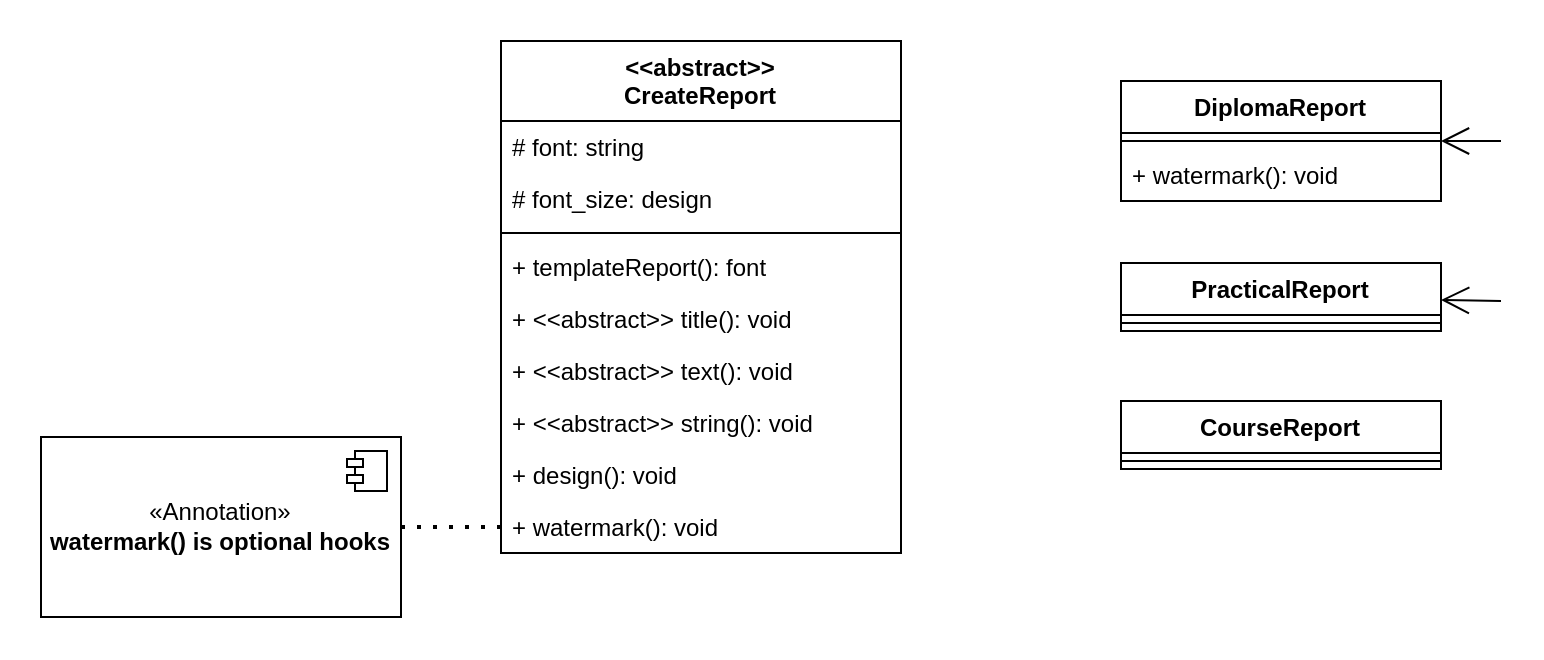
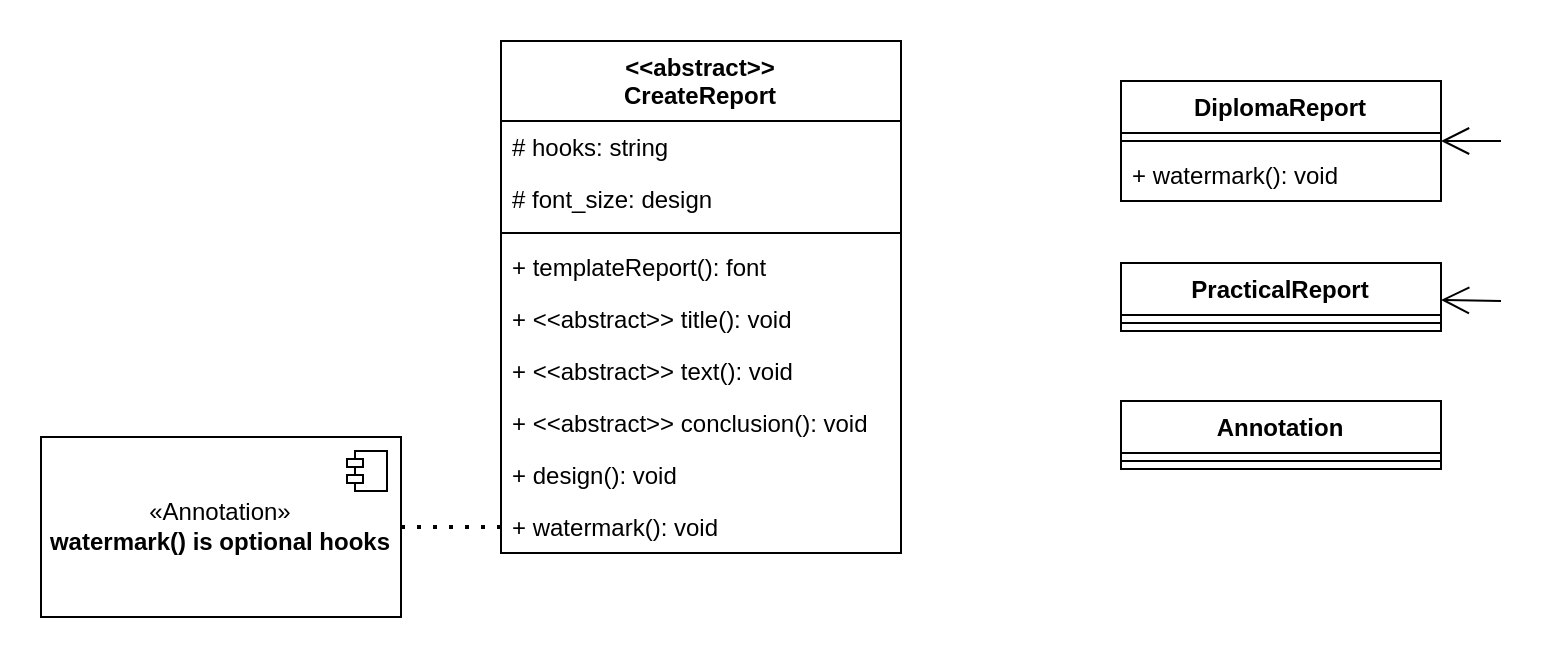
node "# font: string": label "# font: string" -> "# hooks: string"
node "+ <<abstract>> string(): void": label "+ <<abstract>> string(): void" -> "+ <<abstract>> conclusion(): void"
node "CourseReport": label "CourseReport" -> "Annotation"
